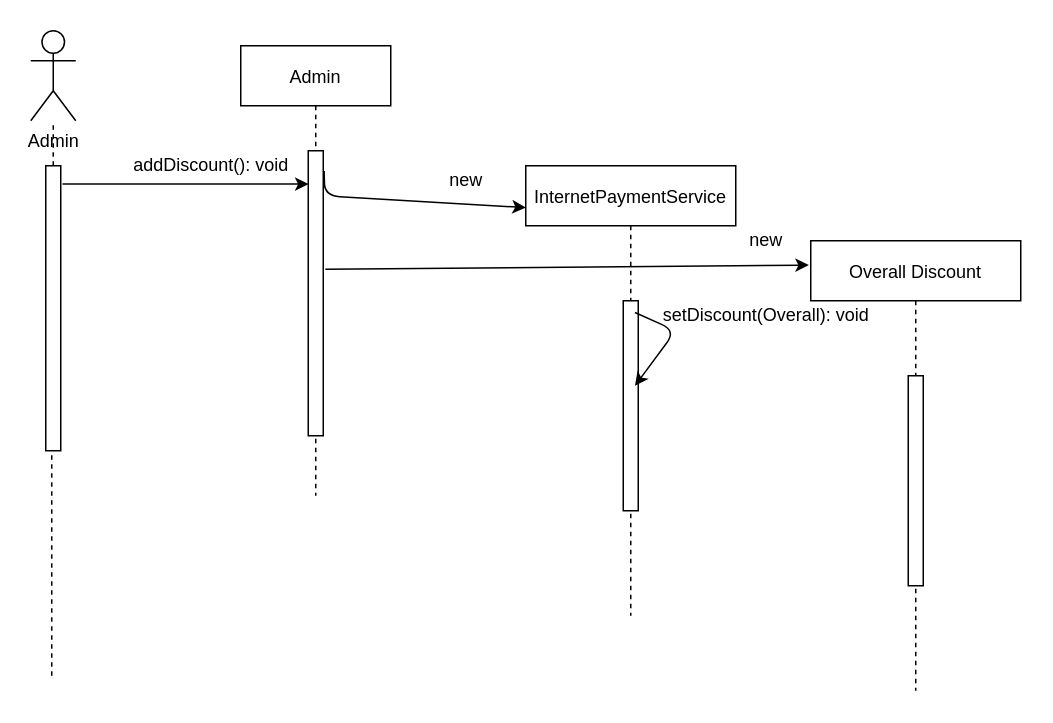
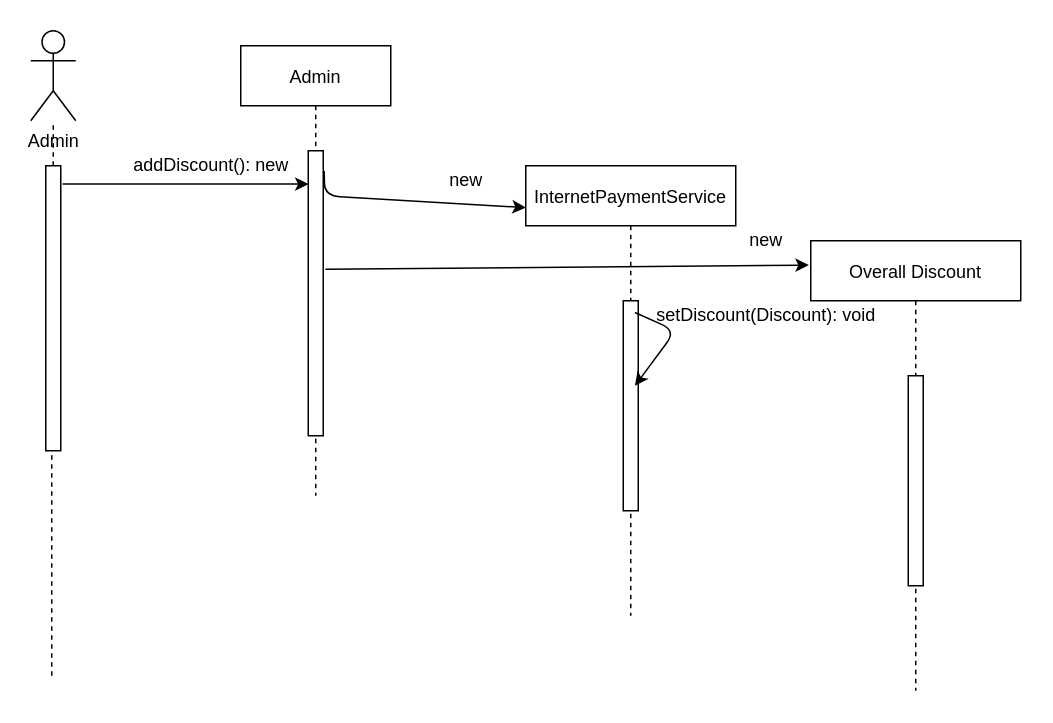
node "addDiscount(): void": label "addDiscount(): void" -> "addDiscount(): new"
node "setDiscount(Overall): void": label "setDiscount(Overall): void" -> "setDiscount(Discount): void"
